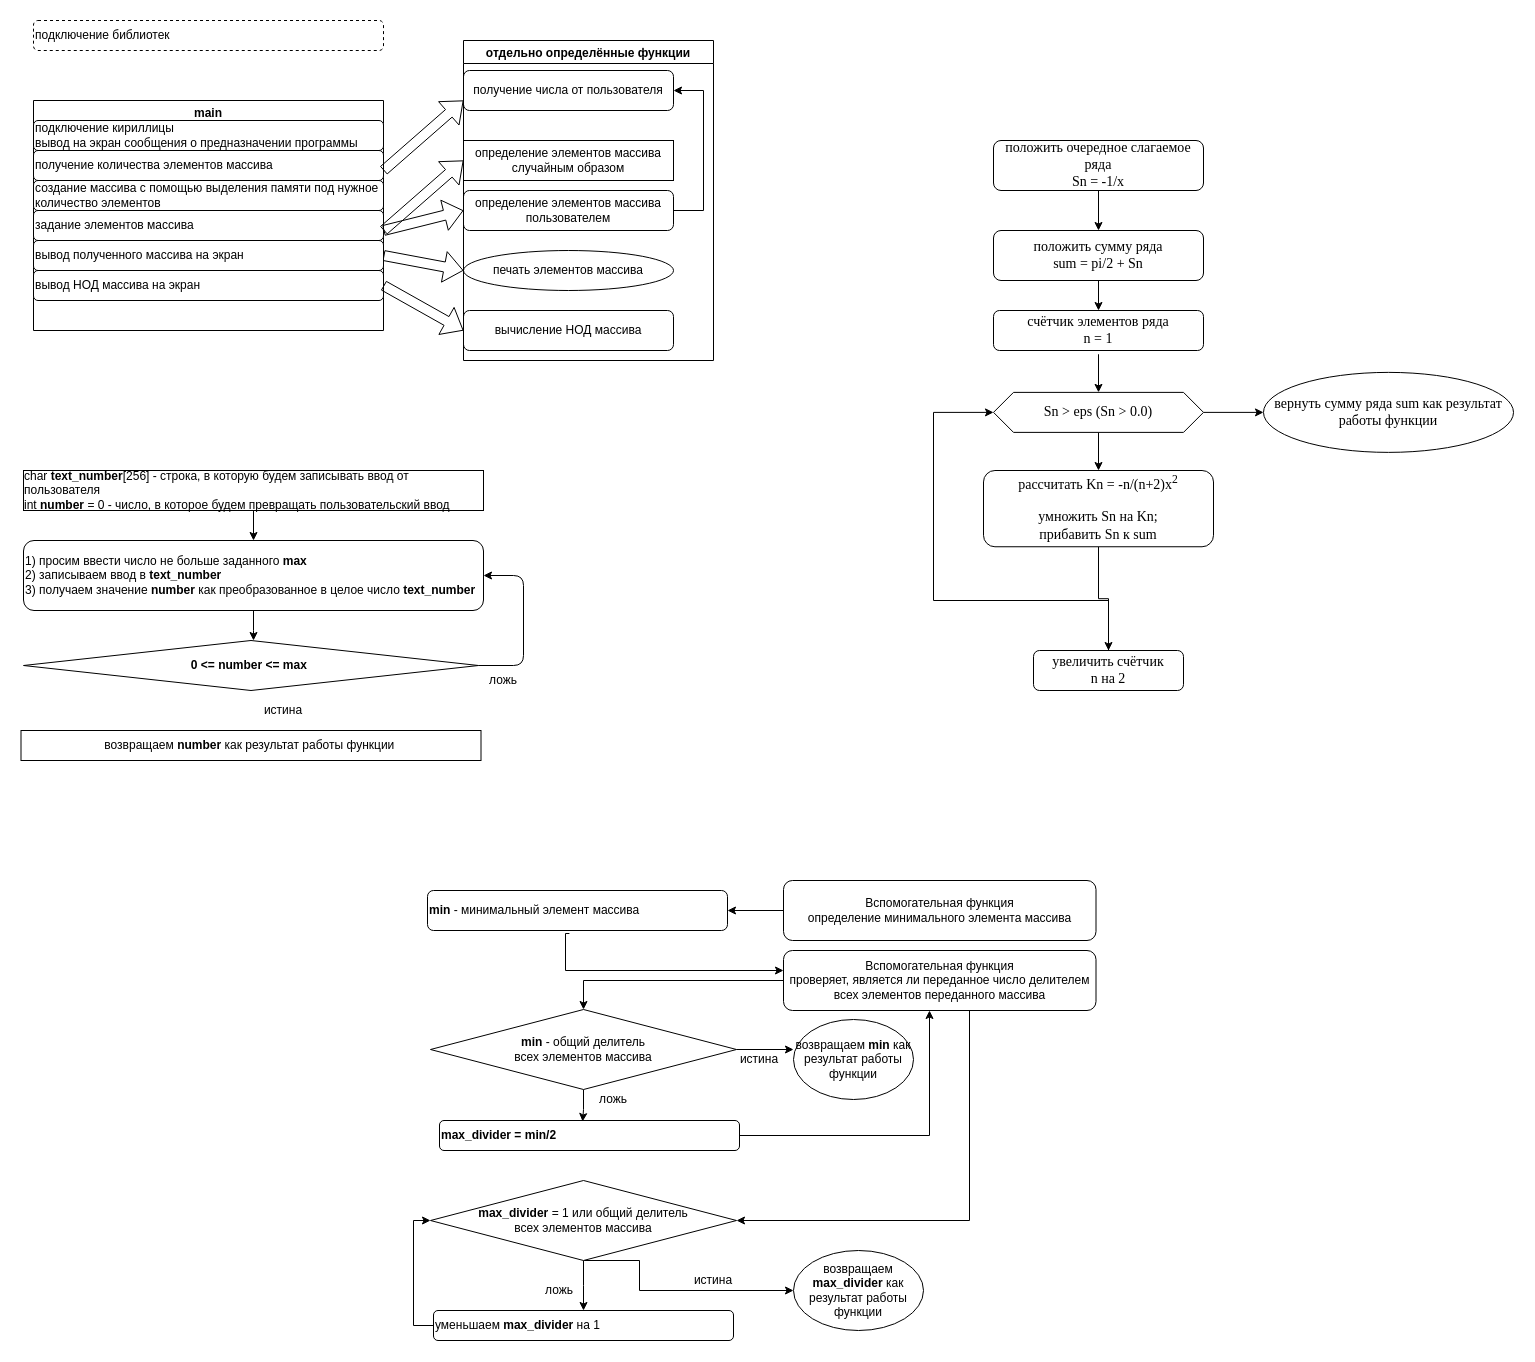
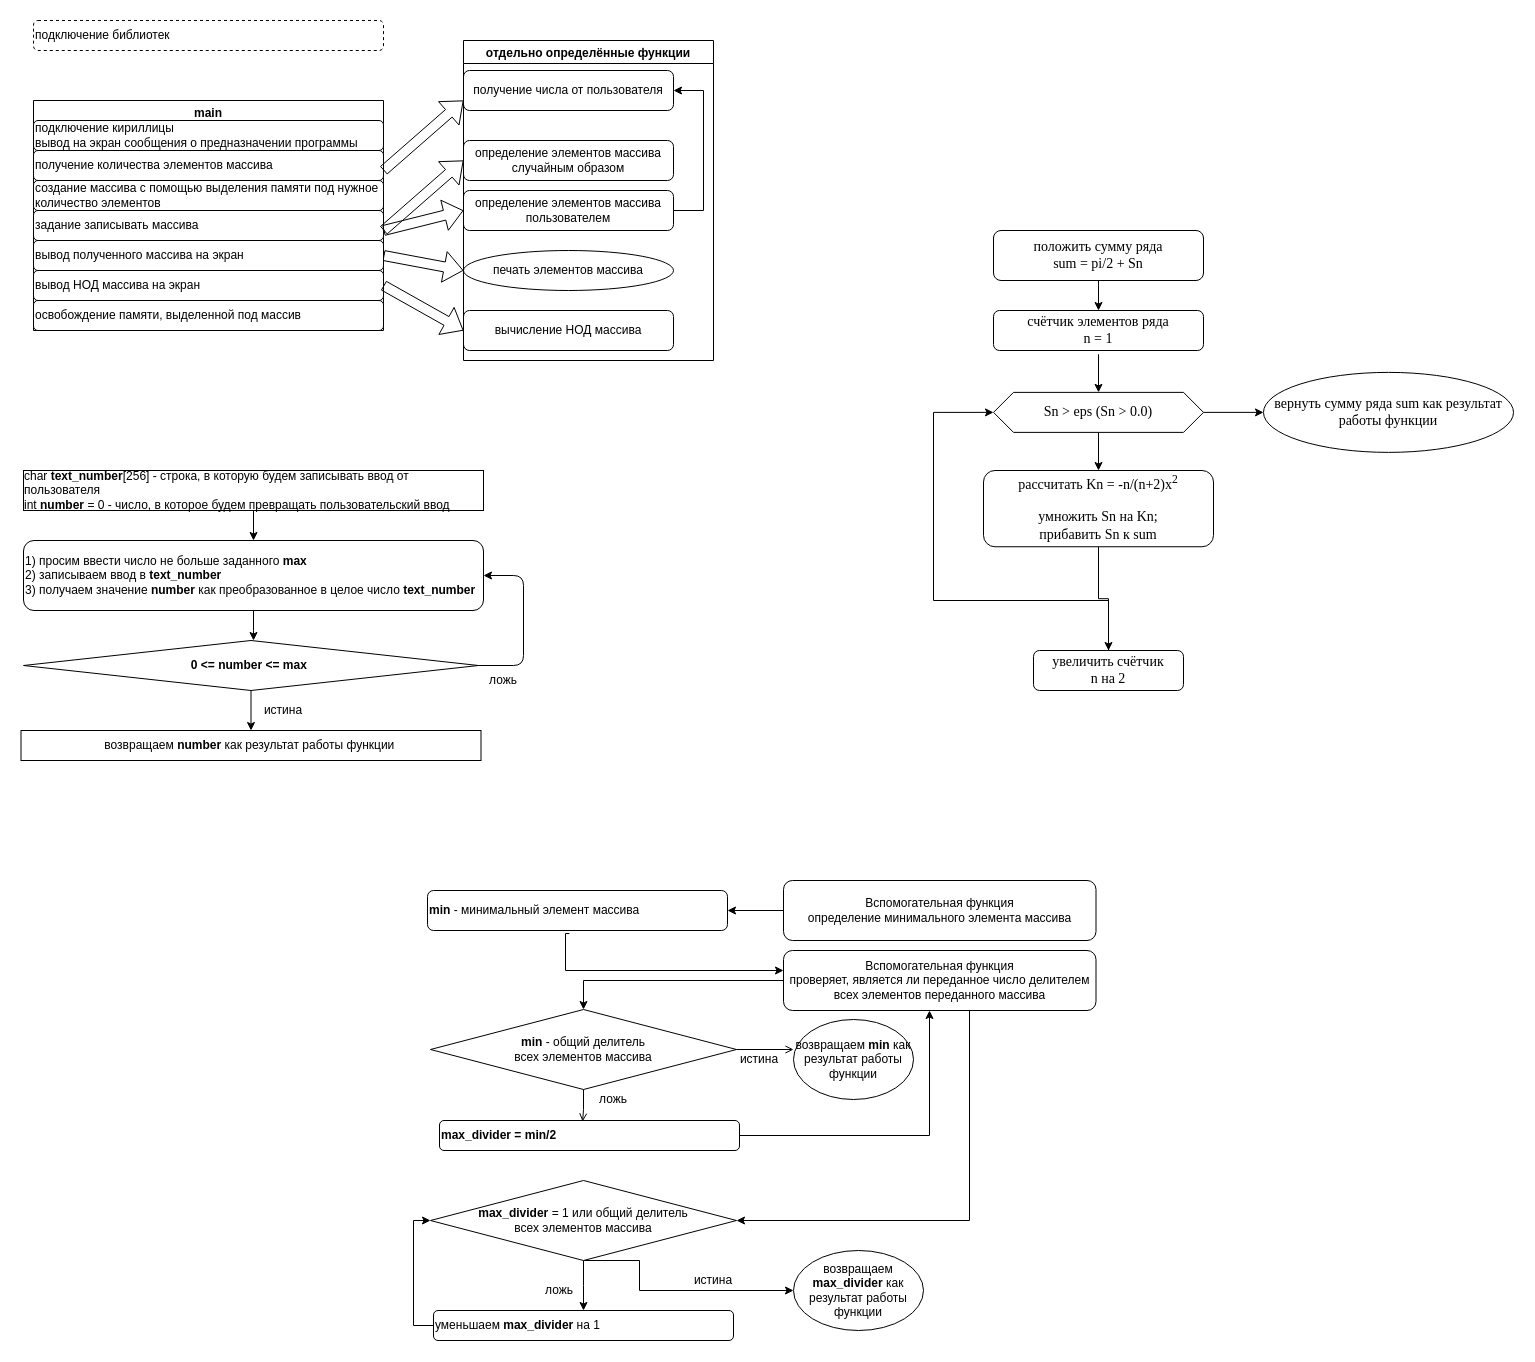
node "определение элементов массива случайным образом": shape rectangle -> rounded rectangle
node "положить очередное слагаемое ряда Sn = -1/x": removed
edge "положить очередное слагаемое ряда Sn = -1/x" -> "положить сумму ряда sum = pi/2 + Sn": removed
node "задание элементов массива": label "задание элементов массива" -> "задание записывать массива"
node "освобождение памяти, выделенной под массив": added
edge "0 <= number <= max" -> "возвращаем number как результат работы функции": added
edge "min - общий делитель всех элементов массива" -> "возвращаем min как результат работы функции": arrowhead classic -> open
edge "min - общий делитель всех элементов массива" -> "max_divider = min/2": arrowhead classic -> open
